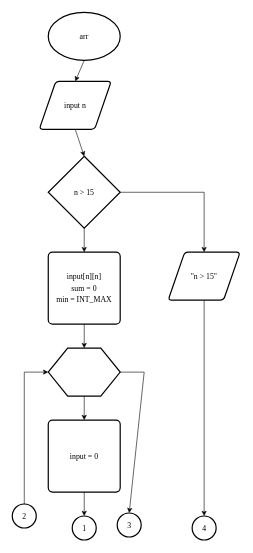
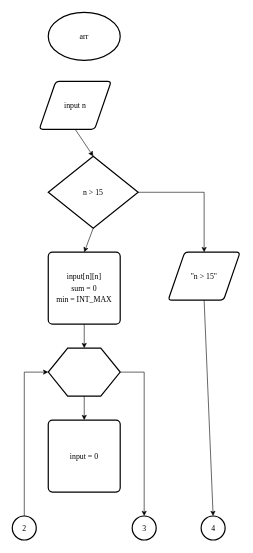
edge "arr" -> "input n": removed
node "n > 15": size 72x72 -> 90x72
edge "input = 0" -> "1": removed
node "2": moved (24, 516) -> (24, 528)
node "3": moved (129, 525) -> (144, 528)
node "1": removed
node "4": moved (204, 528) -> (213, 528)
